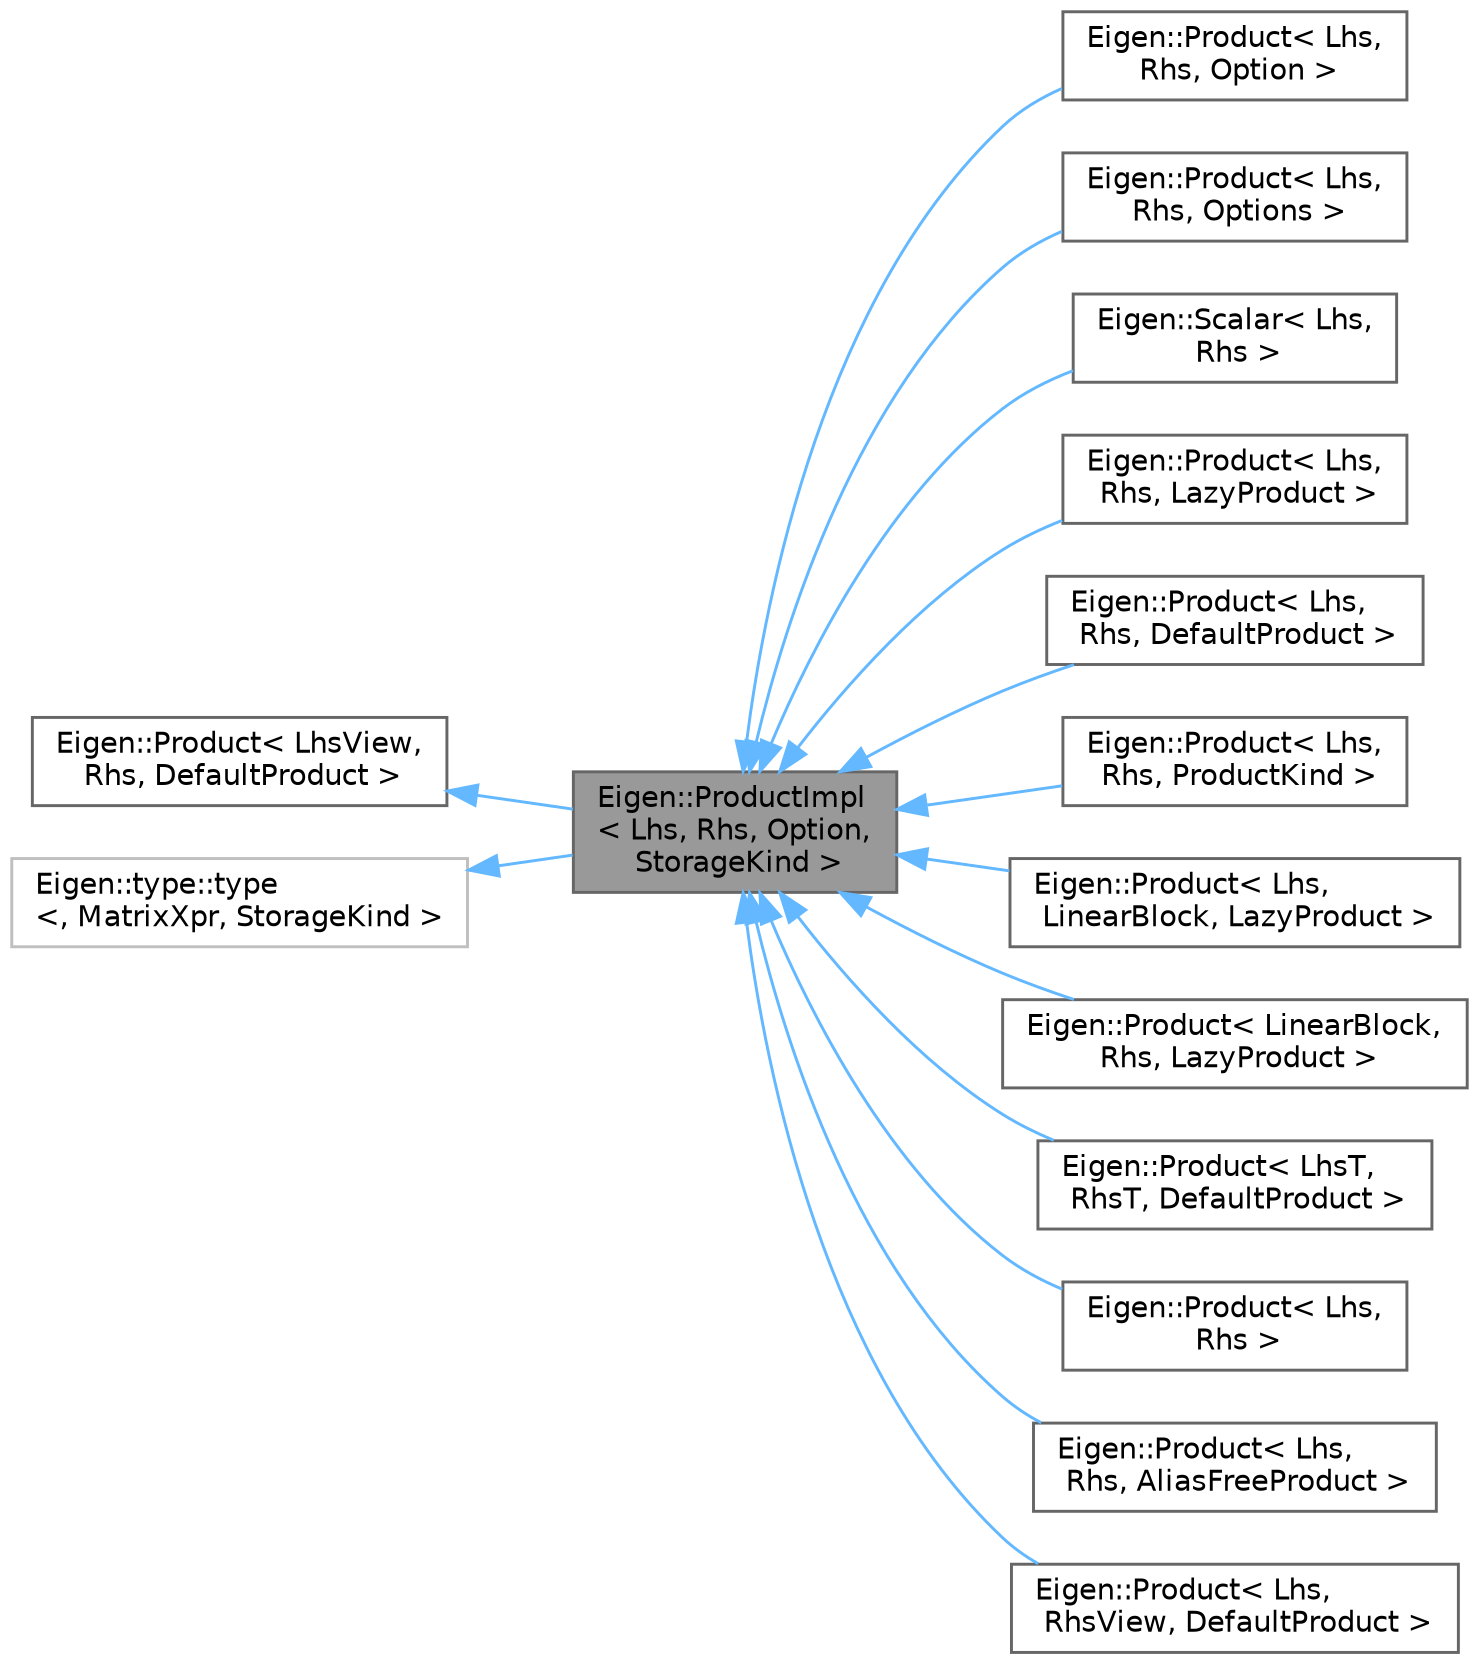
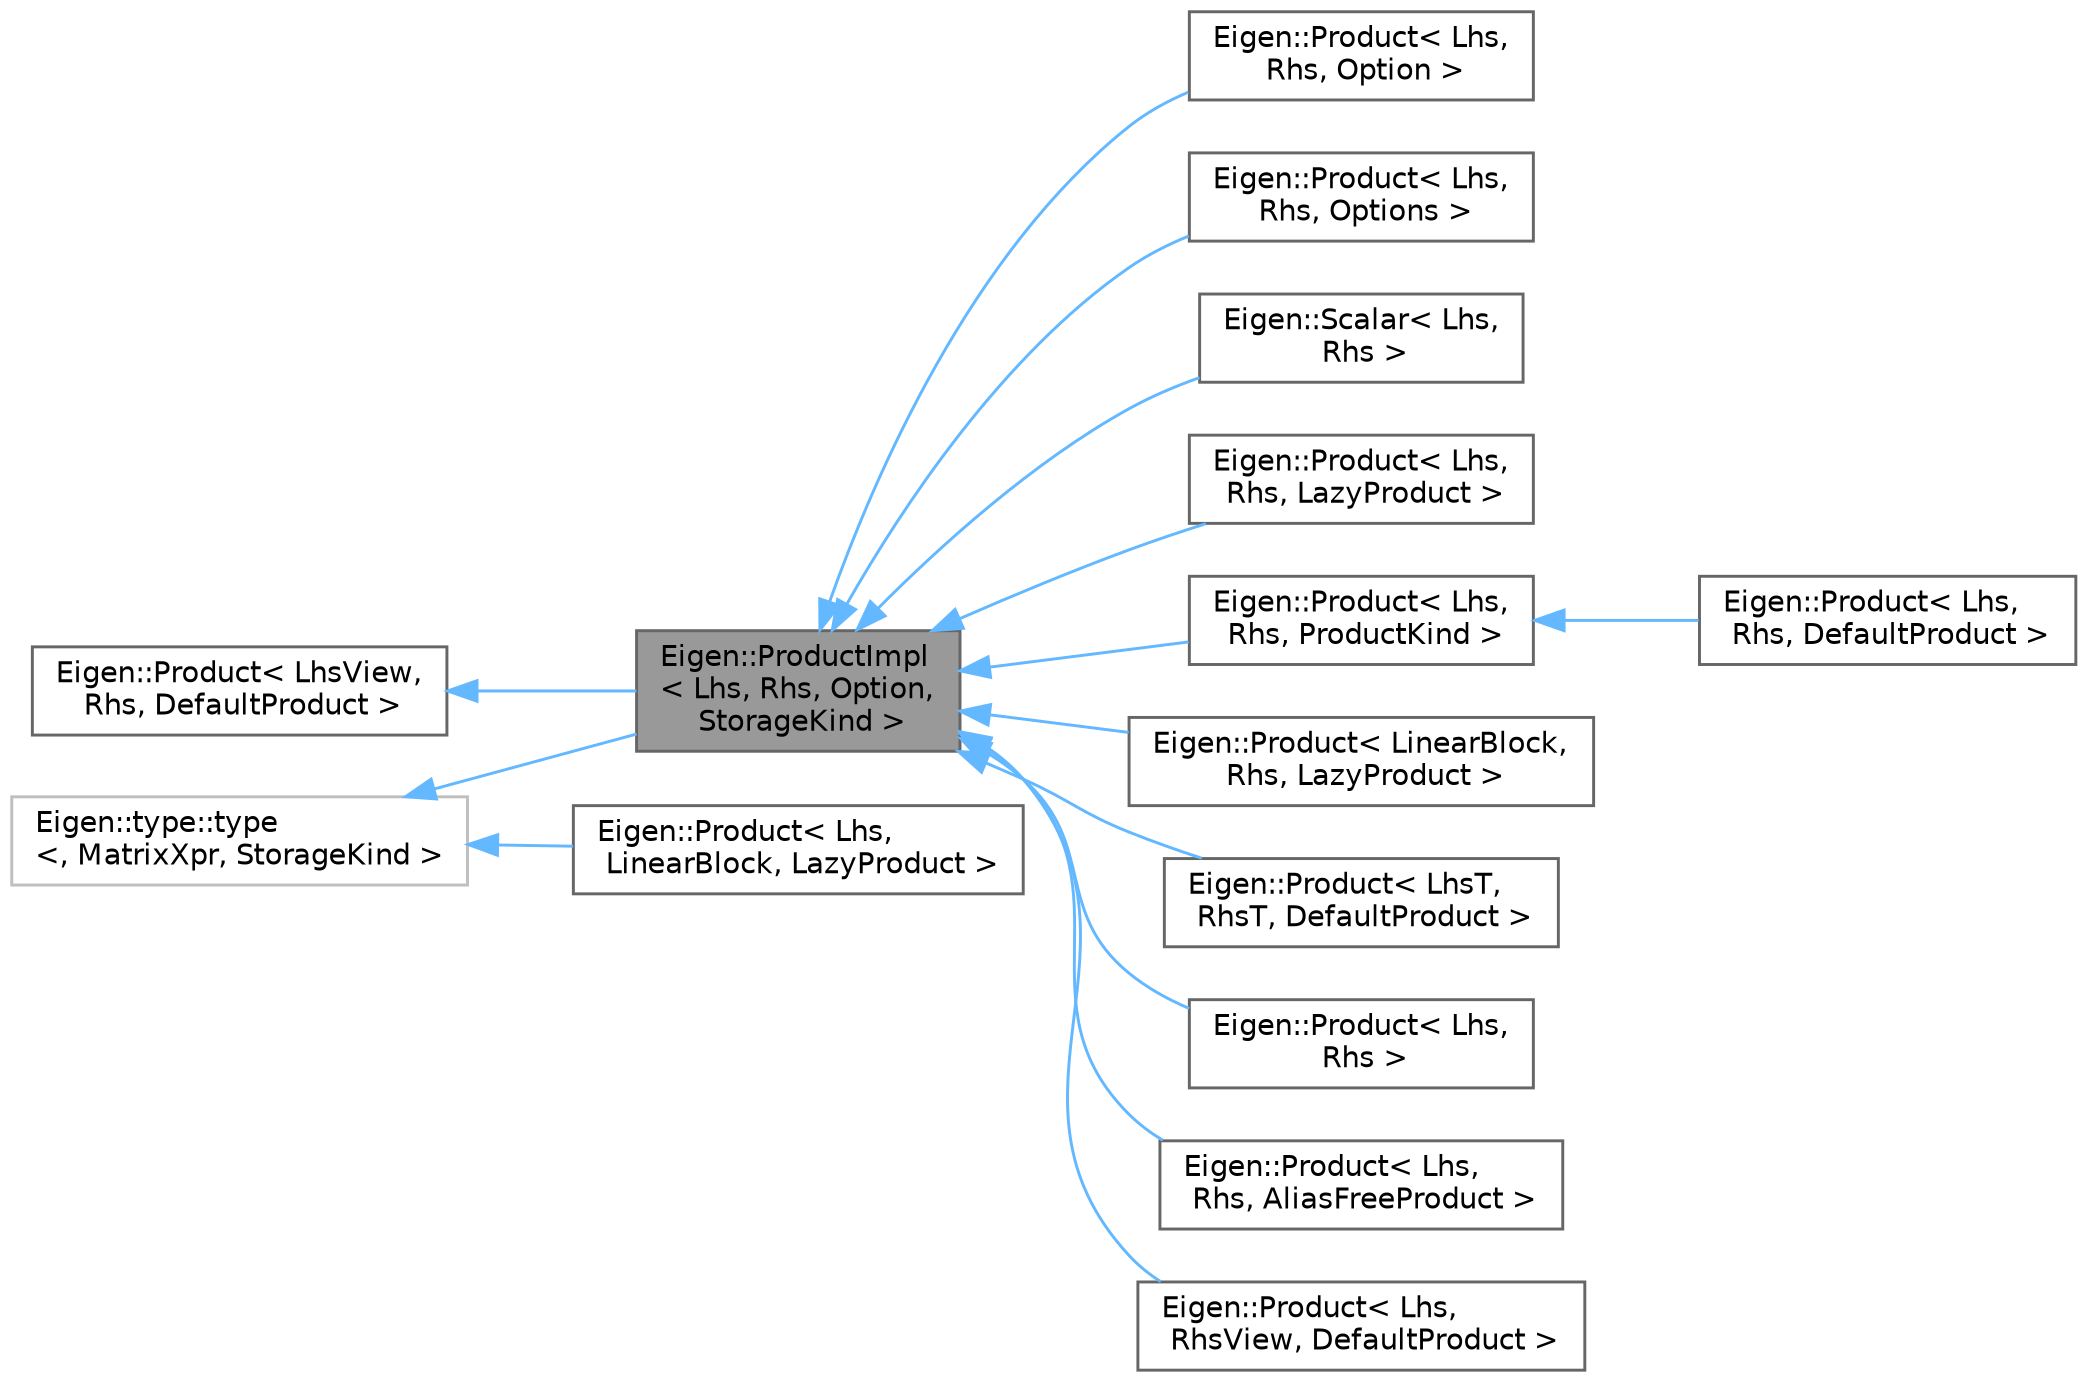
edge "Eigen::Product< Lhs, Rhs, DefaultProduct >" -> "Eigen::ProductImpl < Lhs, Rhs, Option, StorageKind >": now "Eigen::Product< Lhs, Rhs, DefaultProduct >" -> "Eigen::Product< Lhs, Rhs, ProductKind >"
edge "Eigen::Product< Lhs, LinearBlock, LazyProduct >" -> "Eigen::ProductImpl < Lhs, Rhs, Option, StorageKind >": now "Eigen::Product< Lhs, LinearBlock, LazyProduct >" -> "Eigen::type::type <, MatrixXpr, StorageKind >"
